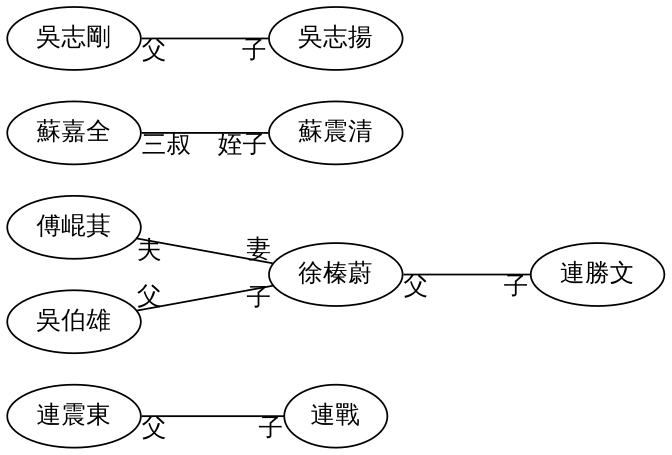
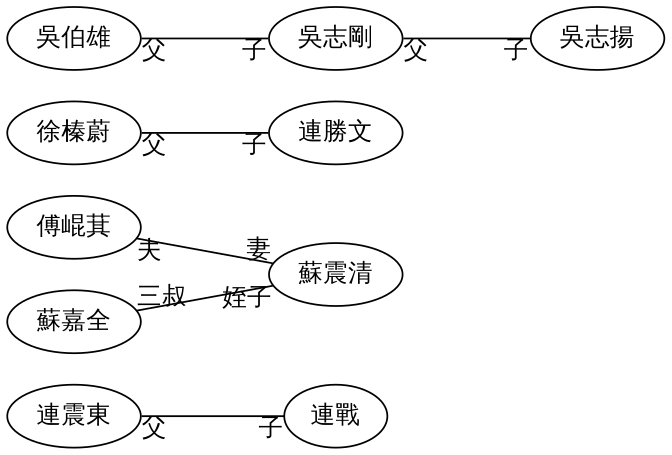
edge "傅崐萁" -- "徐榛蔚": now "傅崐萁" -- "蘇震清"
edge "徐榛蔚" -- "吳伯雄": now "吳志剛" -- "吳伯雄"
